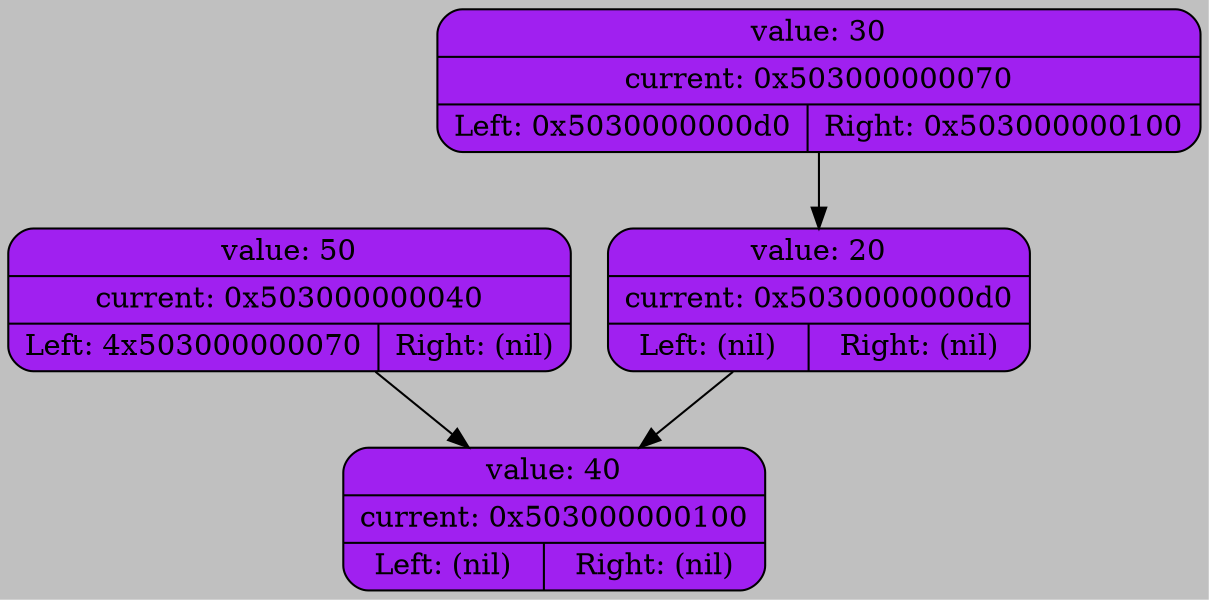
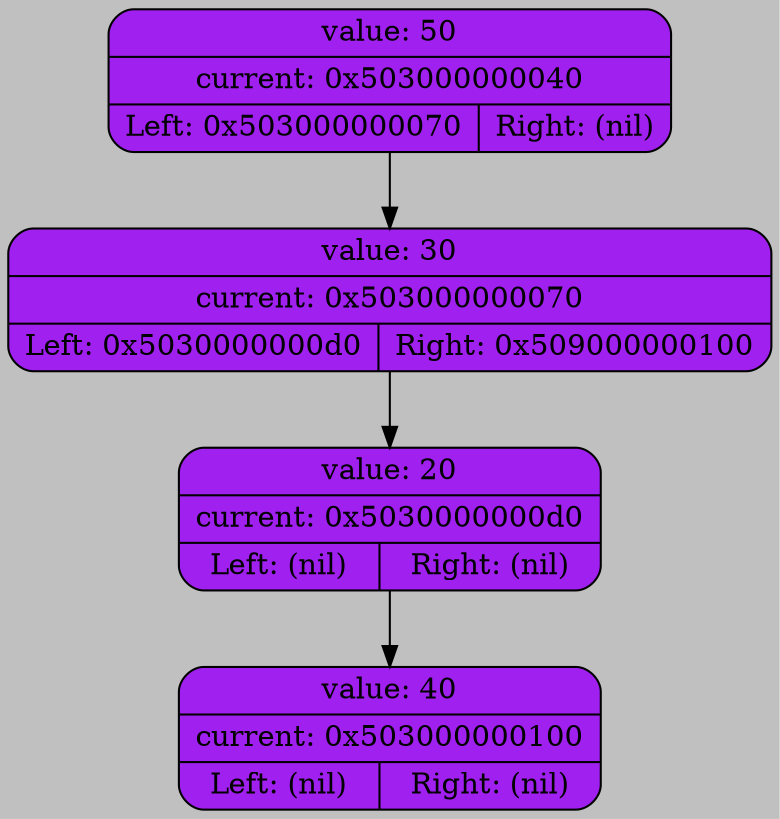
node "value: 30": text "Right: 0x503000000100" -> "Right: 0x509000000100"
node "value: 50": text "Left: 4x503000000070" -> "Left: 0x503000000070"
edge "value: 50" -> "value: 40": now "value: 50" -> "value: 30"
